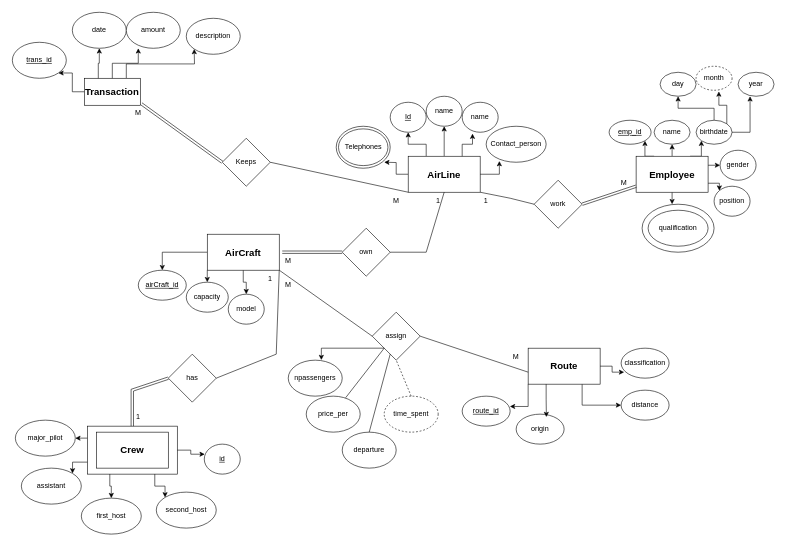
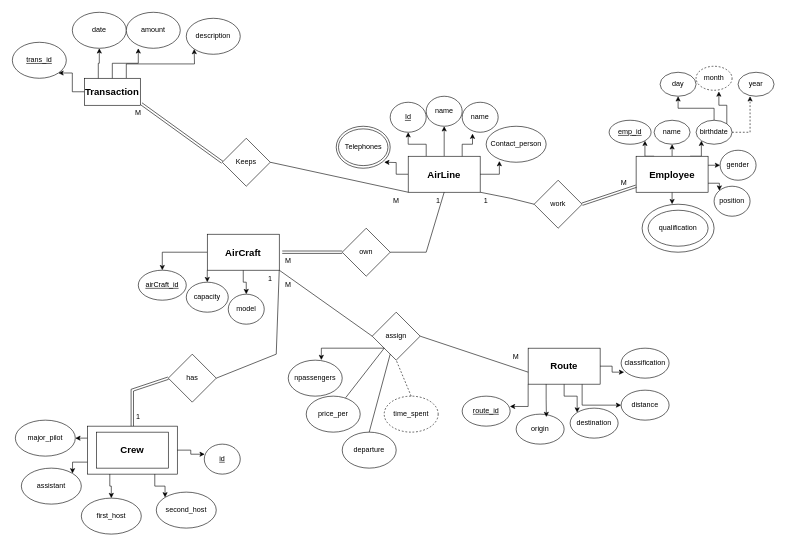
edge "birthdate" -> "year": style solid -> dashed
edge "Route" -> "destination": added
node "destination": added
